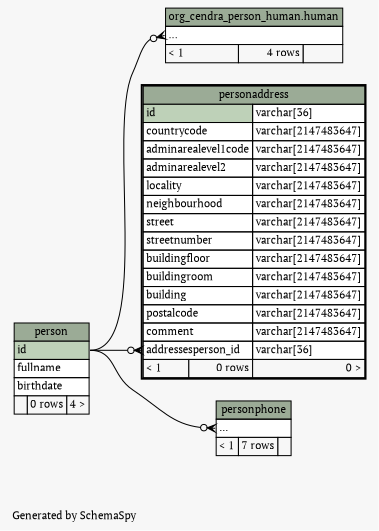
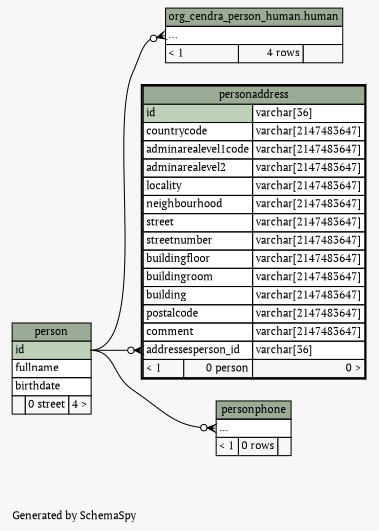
node "personaddress": text "0 rows" -> "0 person"
node "person": text "0 rows" -> "0 street"
node "personphone": text "7 rows" -> "0 rows"
